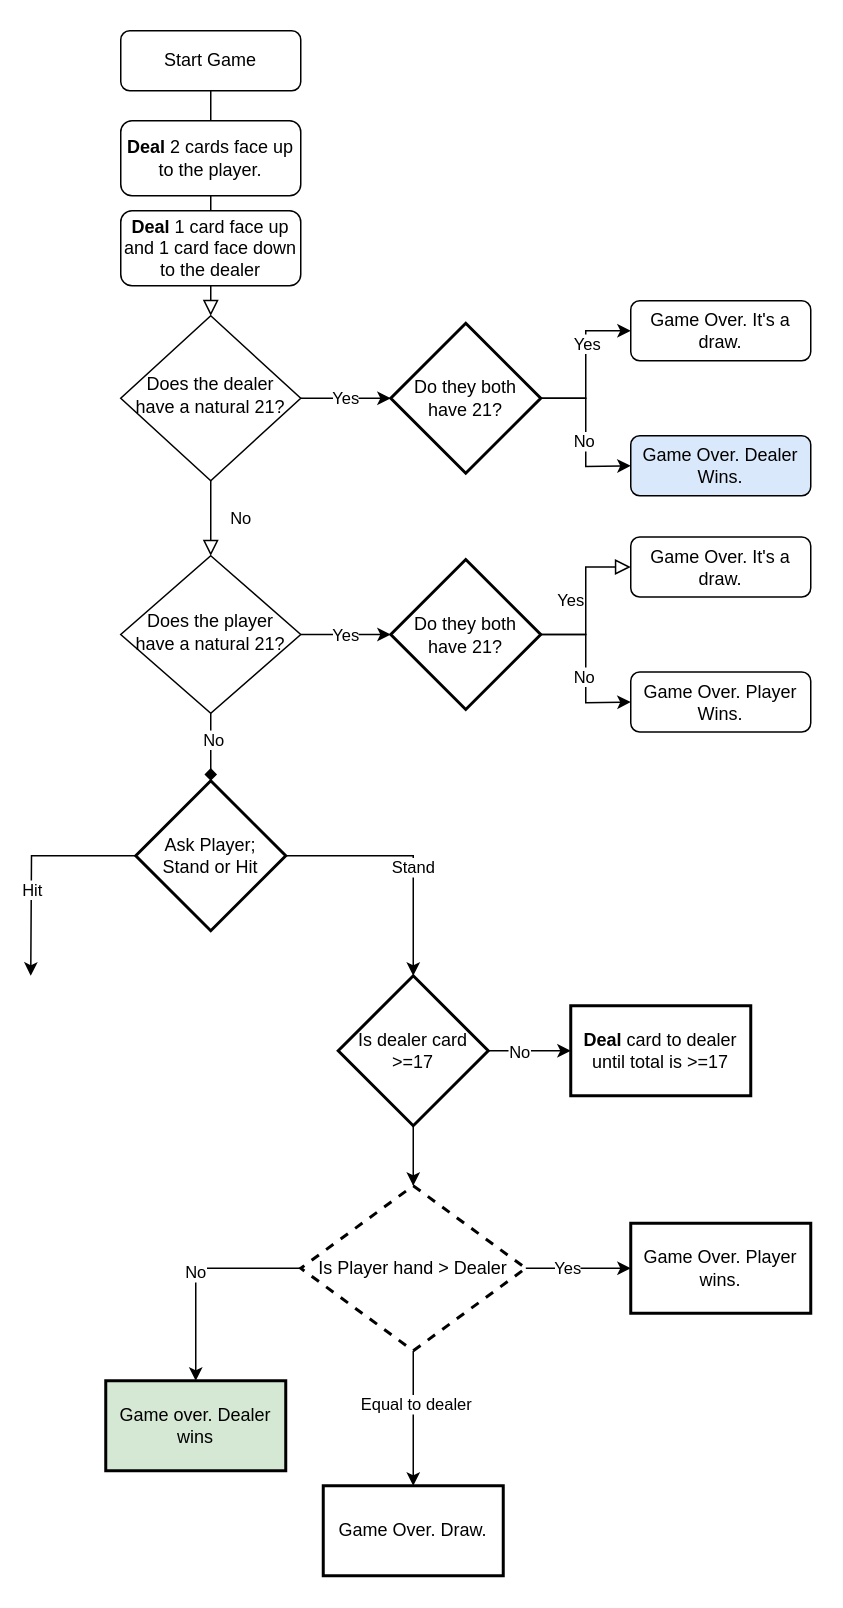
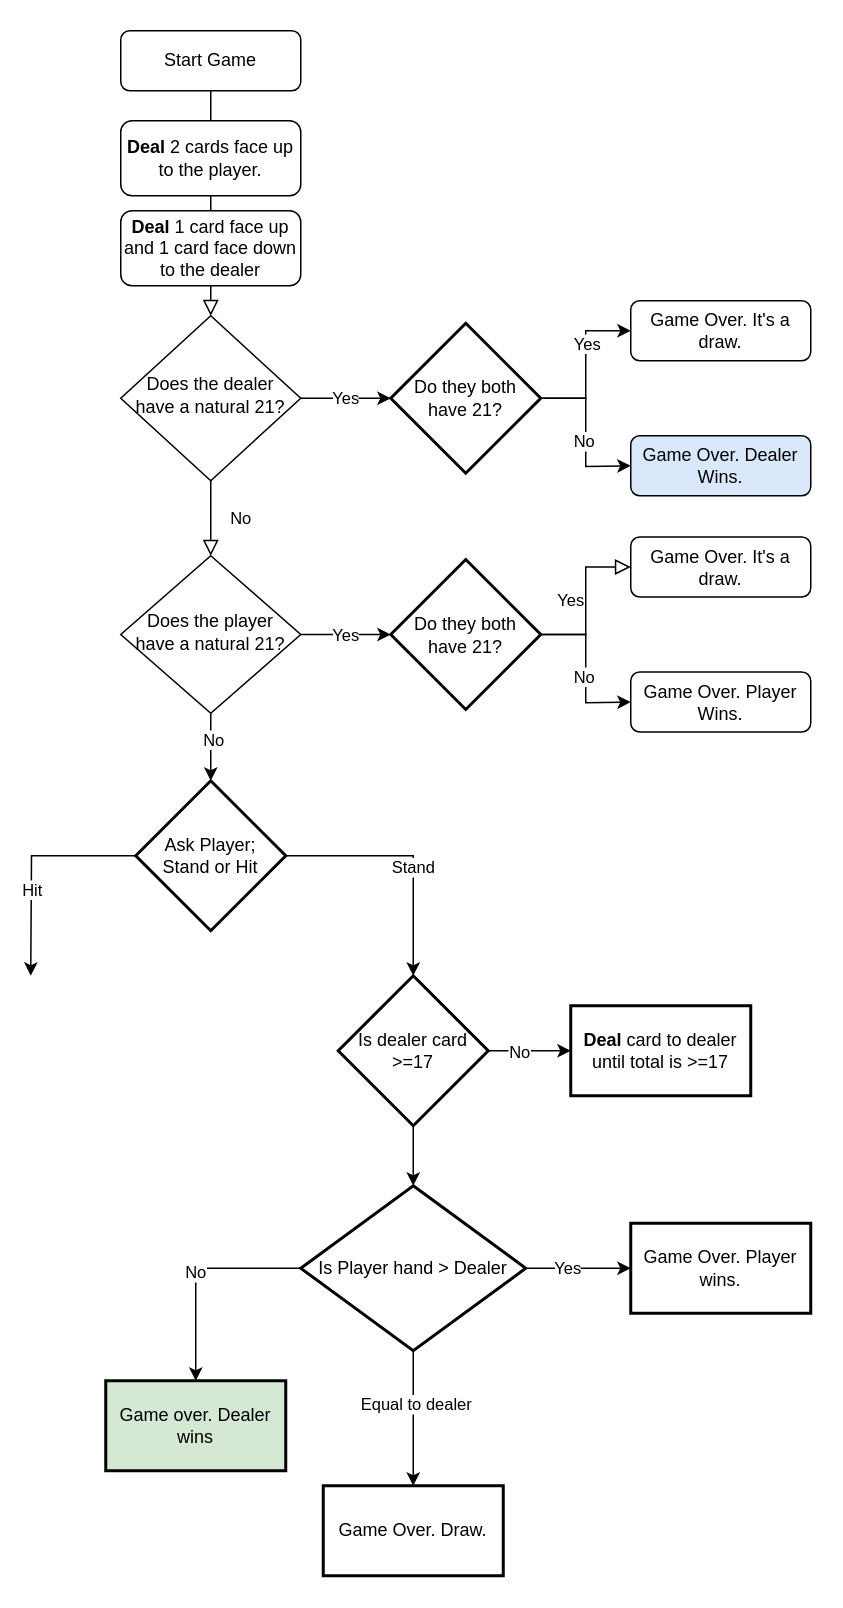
edge "Does the player have a natural 21?" -> "Ask Player; Stand or Hit": arrowhead diamond -> classic
node "Is Player hand > Dealer": style dashed -> solid
